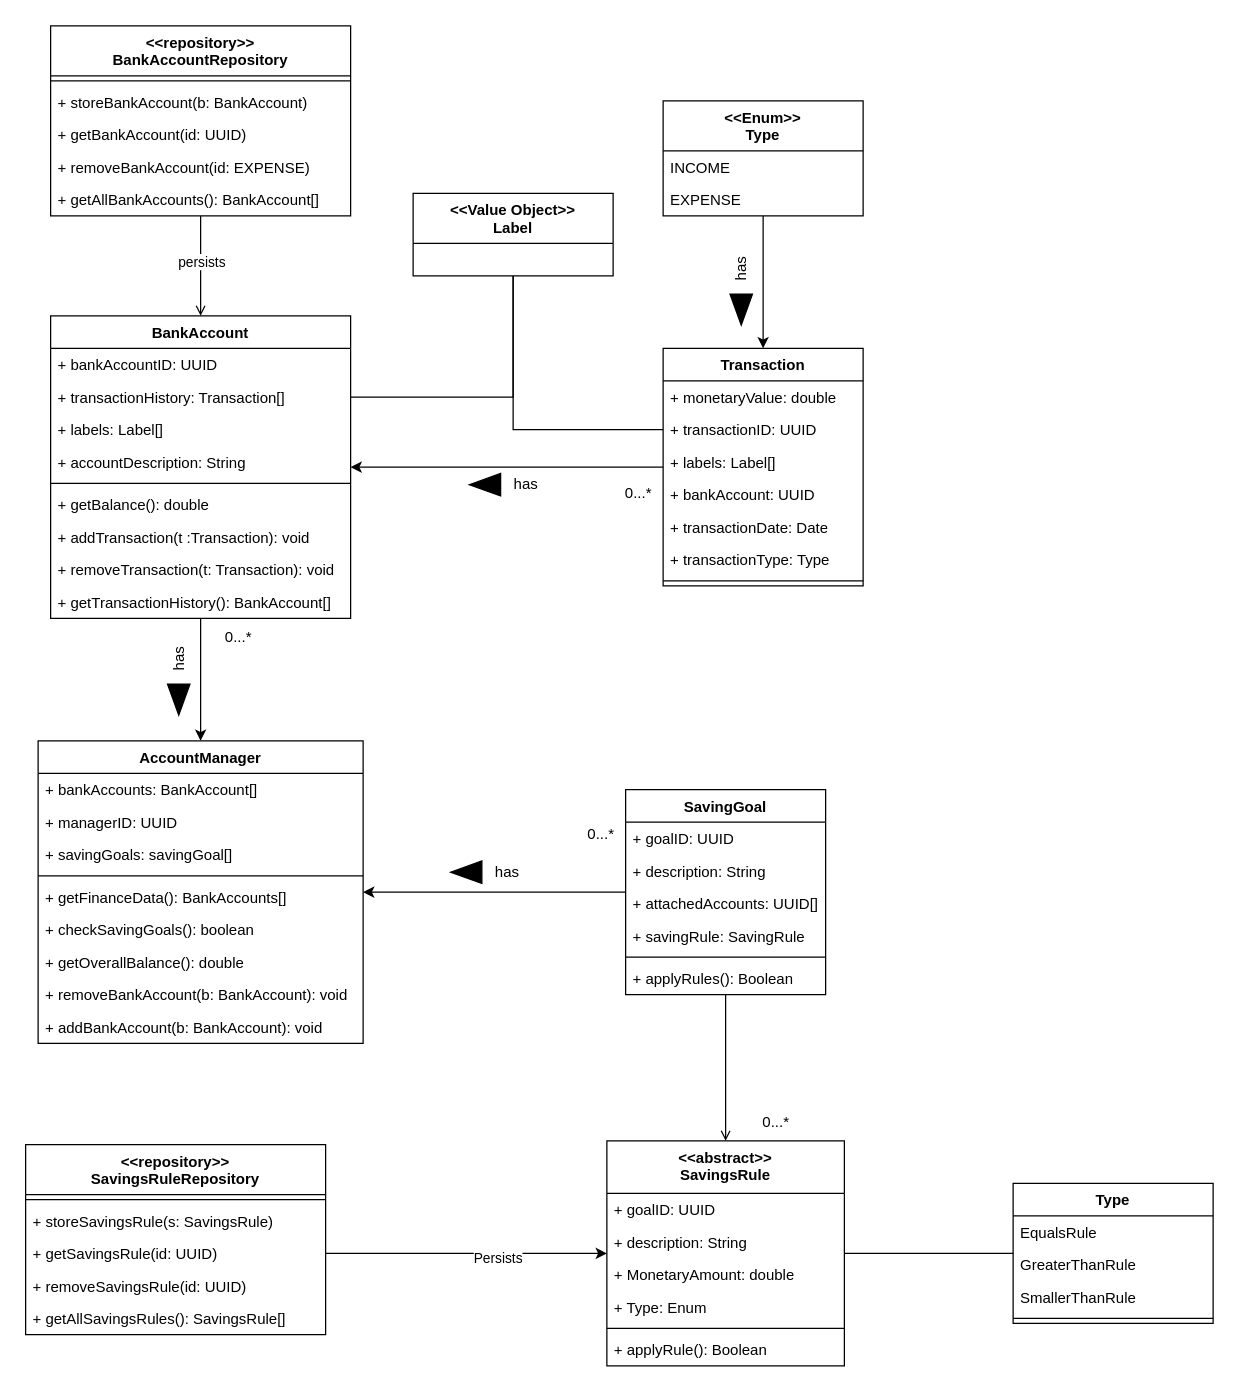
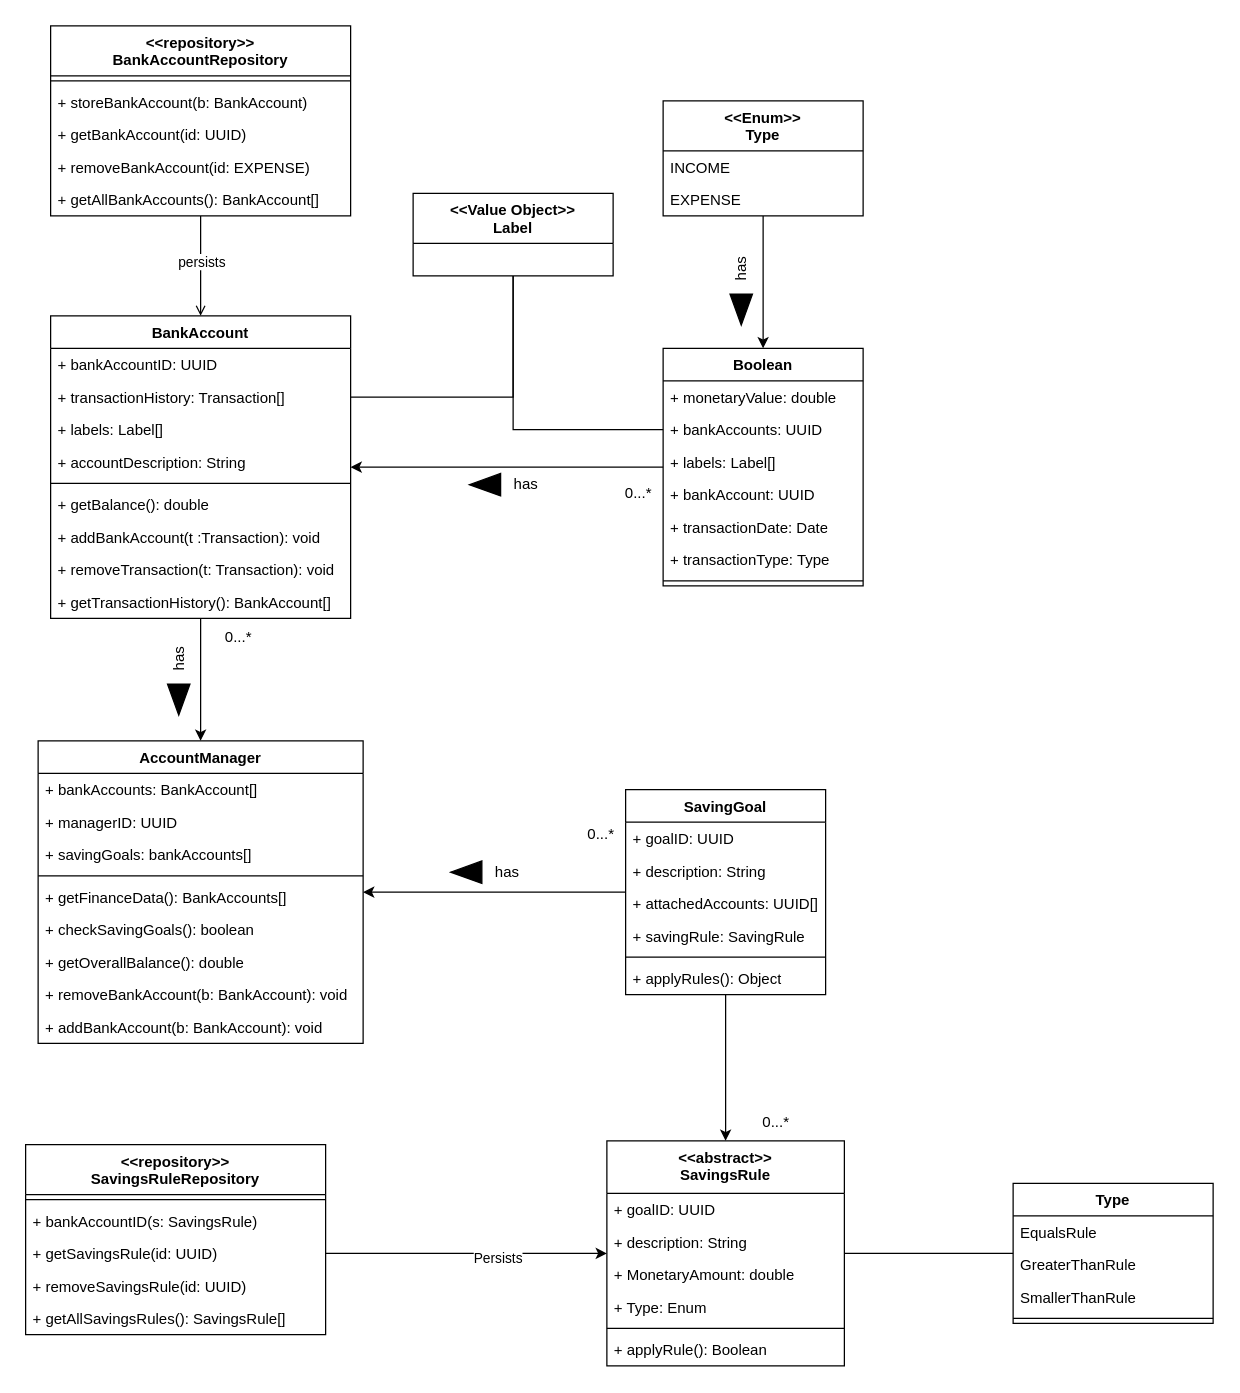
node "Transaction": label "Transaction" -> "Boolean"
node "+ transactionID: UUID": label "+ transactionID: UUID" -> "+ bankAccounts: UUID"
node "+ addTransaction(t :Transaction): void": label "+ addTransaction(t :Transaction): void" -> "+ addBankAccount(t :Transaction): void"
node "+ savingGoals: savingGoal[]": label "+ savingGoals: savingGoal[]" -> "+ savingGoals: bankAccounts[]"
node "+ applyRules(): Boolean": label "+ applyRules(): Boolean" -> "+ applyRules(): Object"
edge "SavingGoal" -> "<<abstract>> SavingsRule": arrowhead open -> classic
node "+ storeSavingsRule(s: SavingsRule)": label "+ storeSavingsRule(s: SavingsRule)" -> "+ bankAccountID(s: SavingsRule)"
